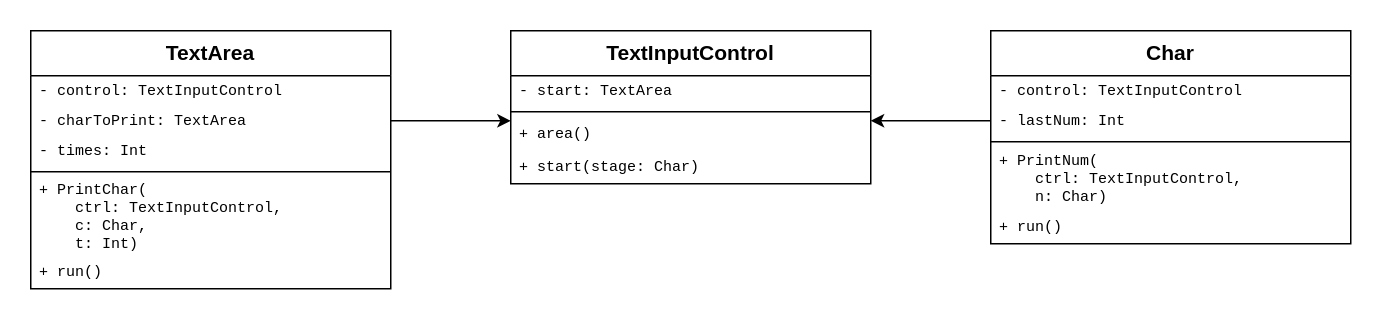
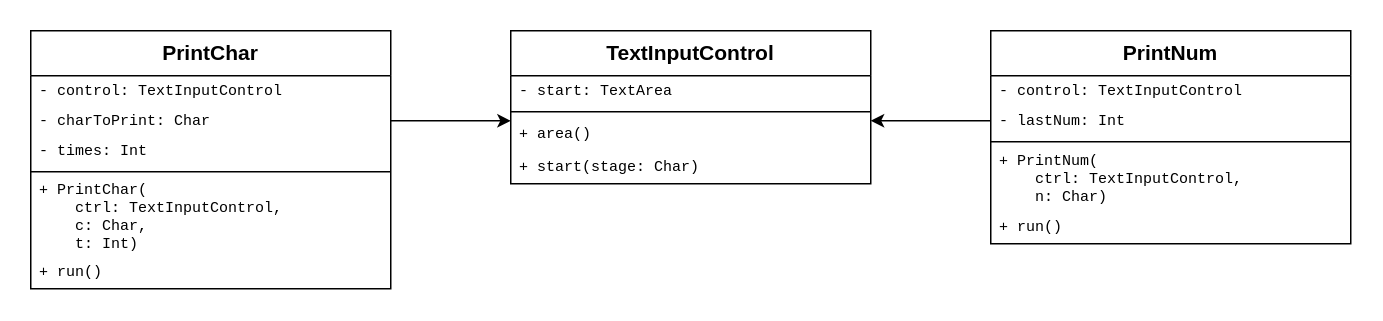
node "TextArea": label "TextArea" -> "PrintChar"
node "Char": label "Char" -> "PrintNum"
node "- charToPrint: TextArea": label "- charToPrint: TextArea" -> "- charToPrint: Char"
